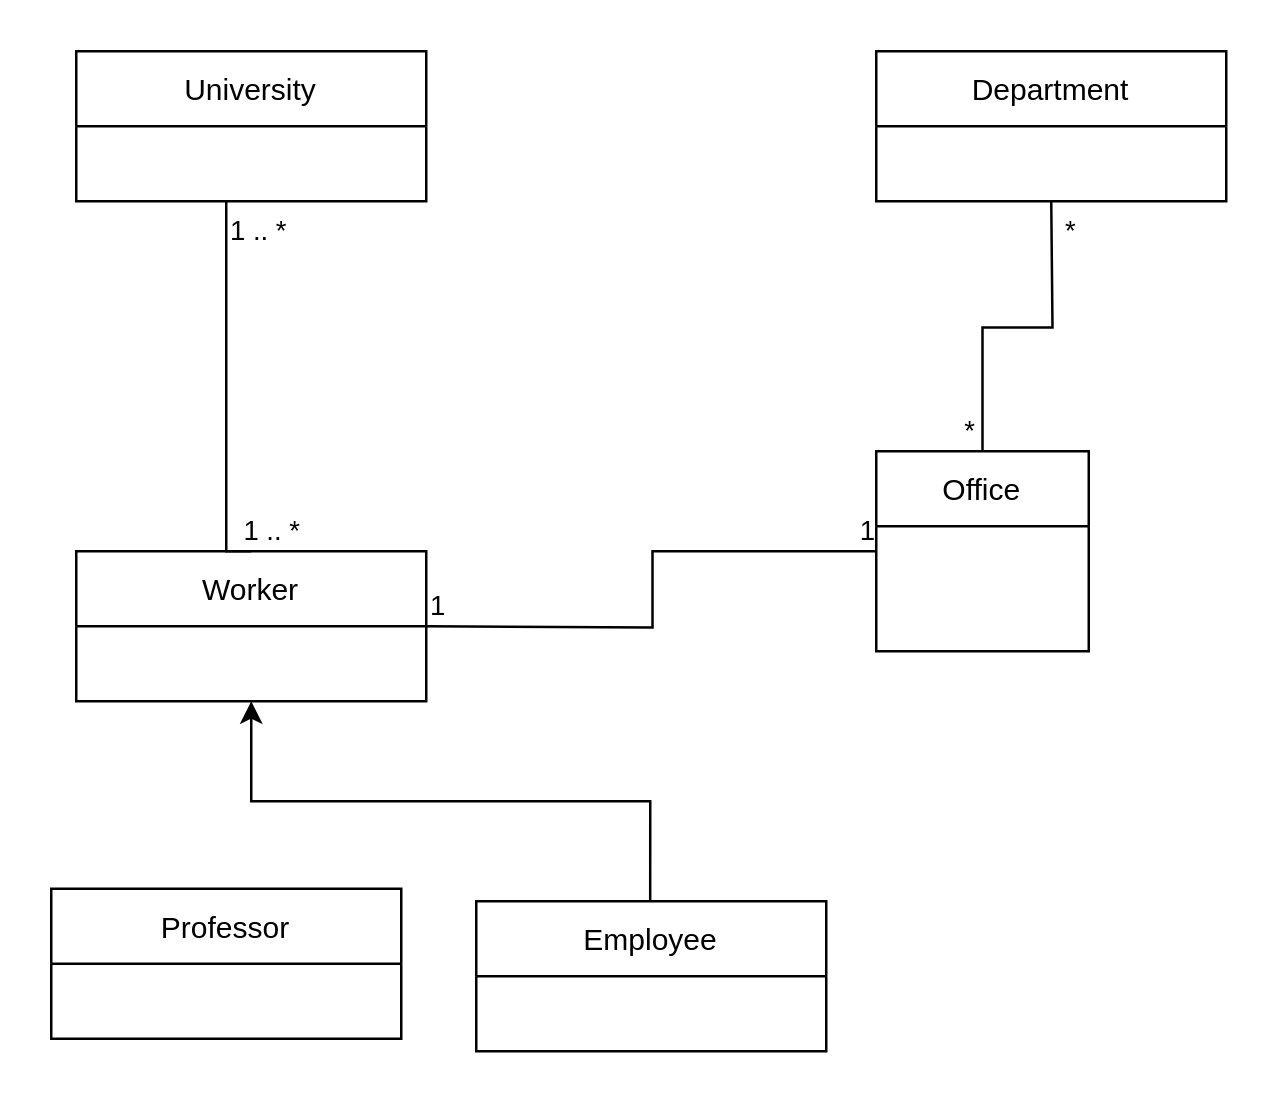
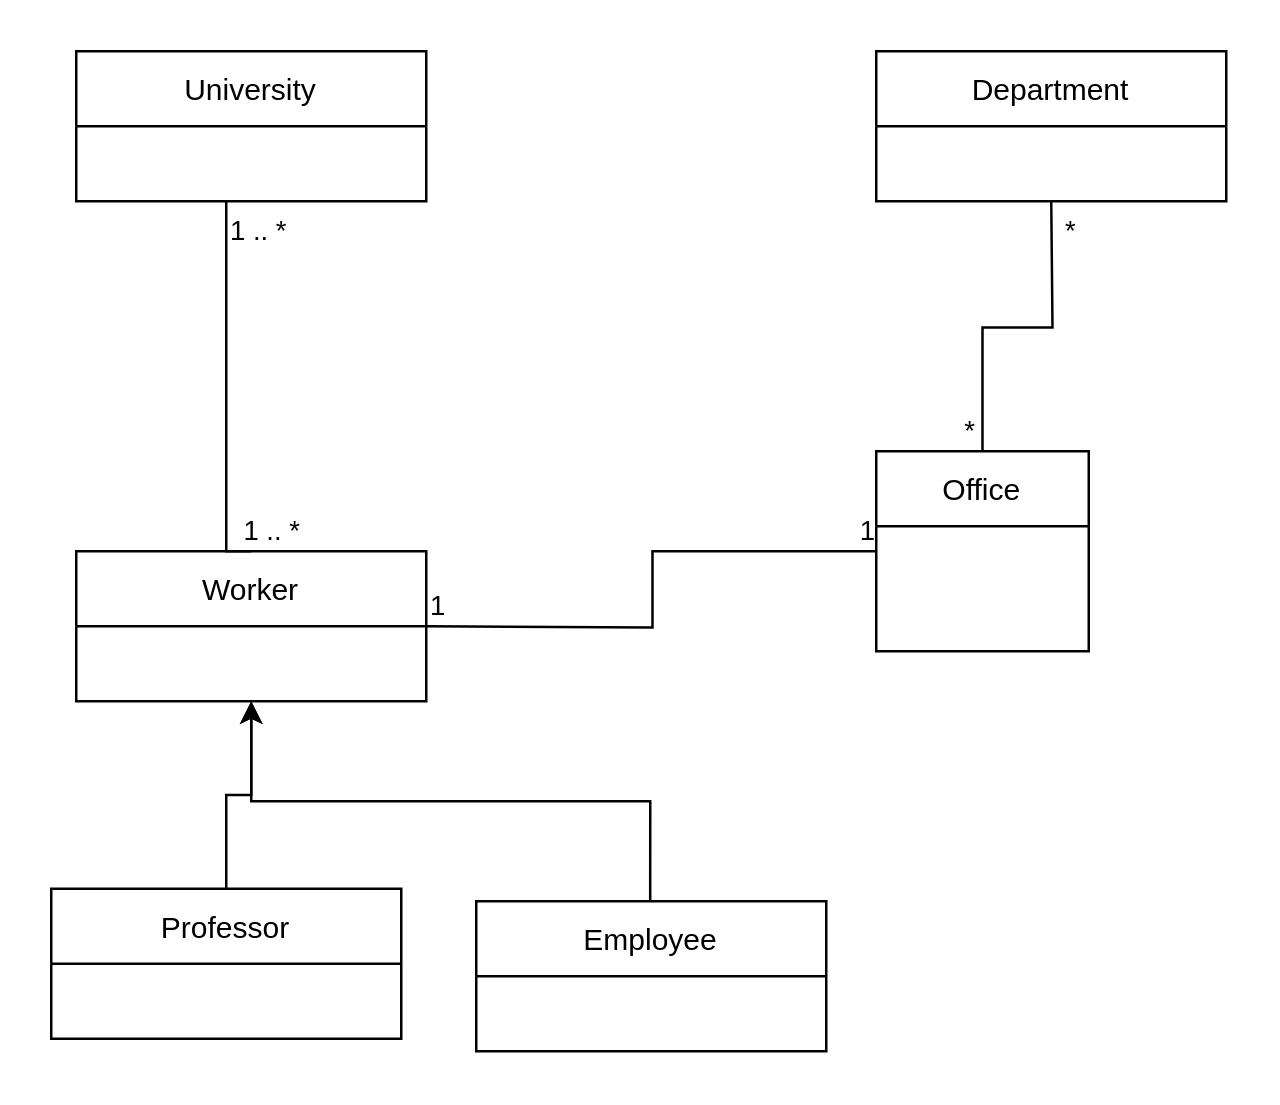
edge "Professor" -> "Worker": added
